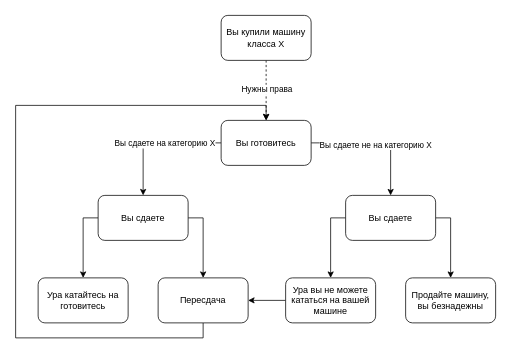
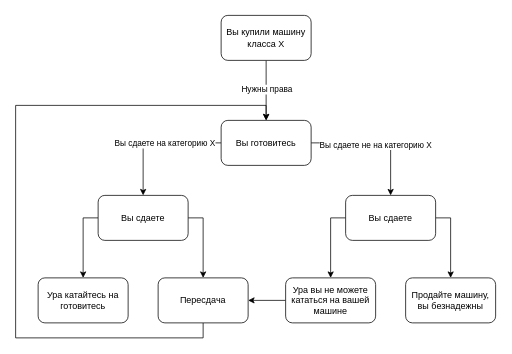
edge "Вы купили машину класса X" -> "Вы готовитесь": style dashed -> solid
